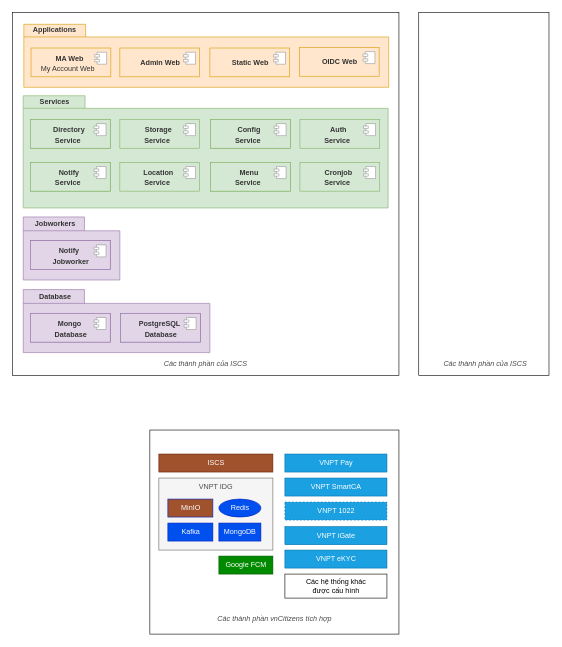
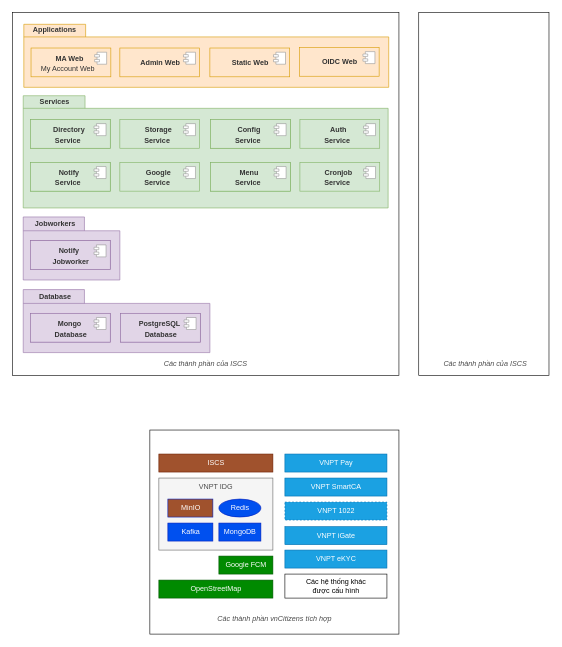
node "Location": label "Location" -> "Google"
node "OpenStreetMap": added
